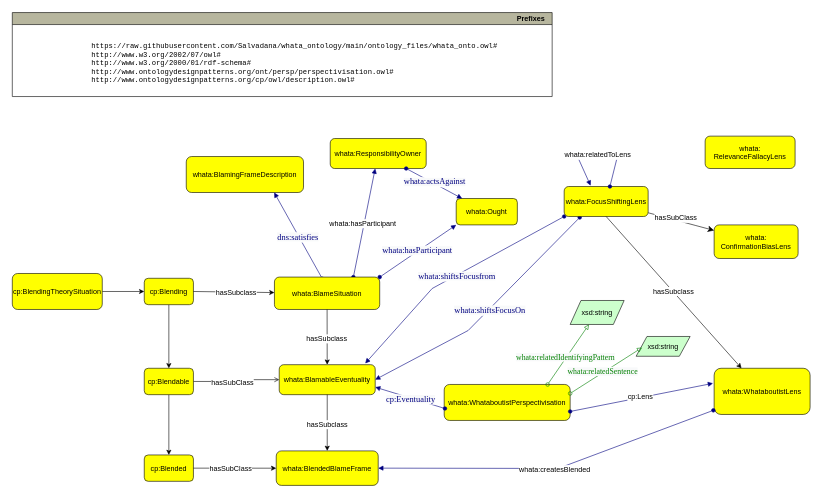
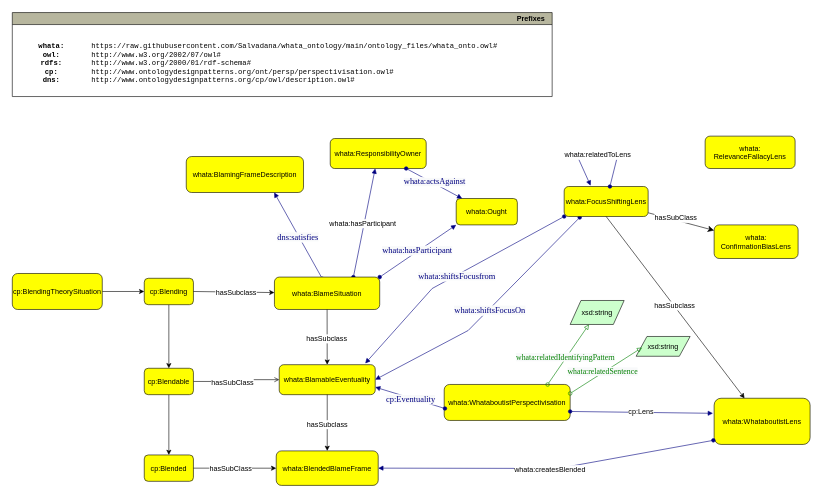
node "whata: owl: rdfs: cp: dns:": added
node "whata:WhataboutistLens": moved (762, 391) -> (762, 421)
